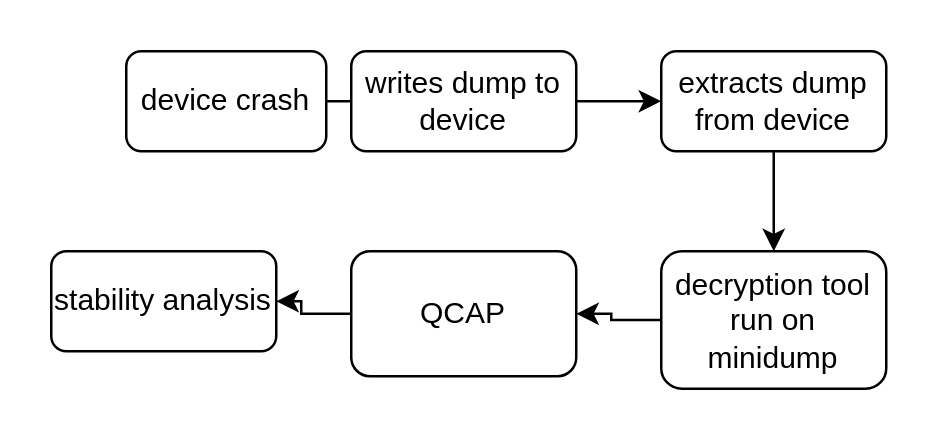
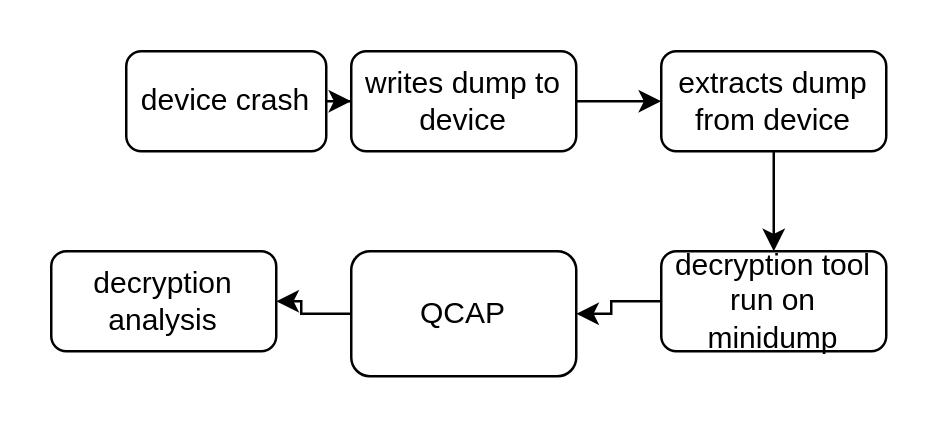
edge "device crash" -- "writes dump to device": arrowhead none -> classic
node "stability analysis": label "stability analysis" -> "decryption analysis"
node "decryption tool run on minidump": size 225x138 -> 225x100
